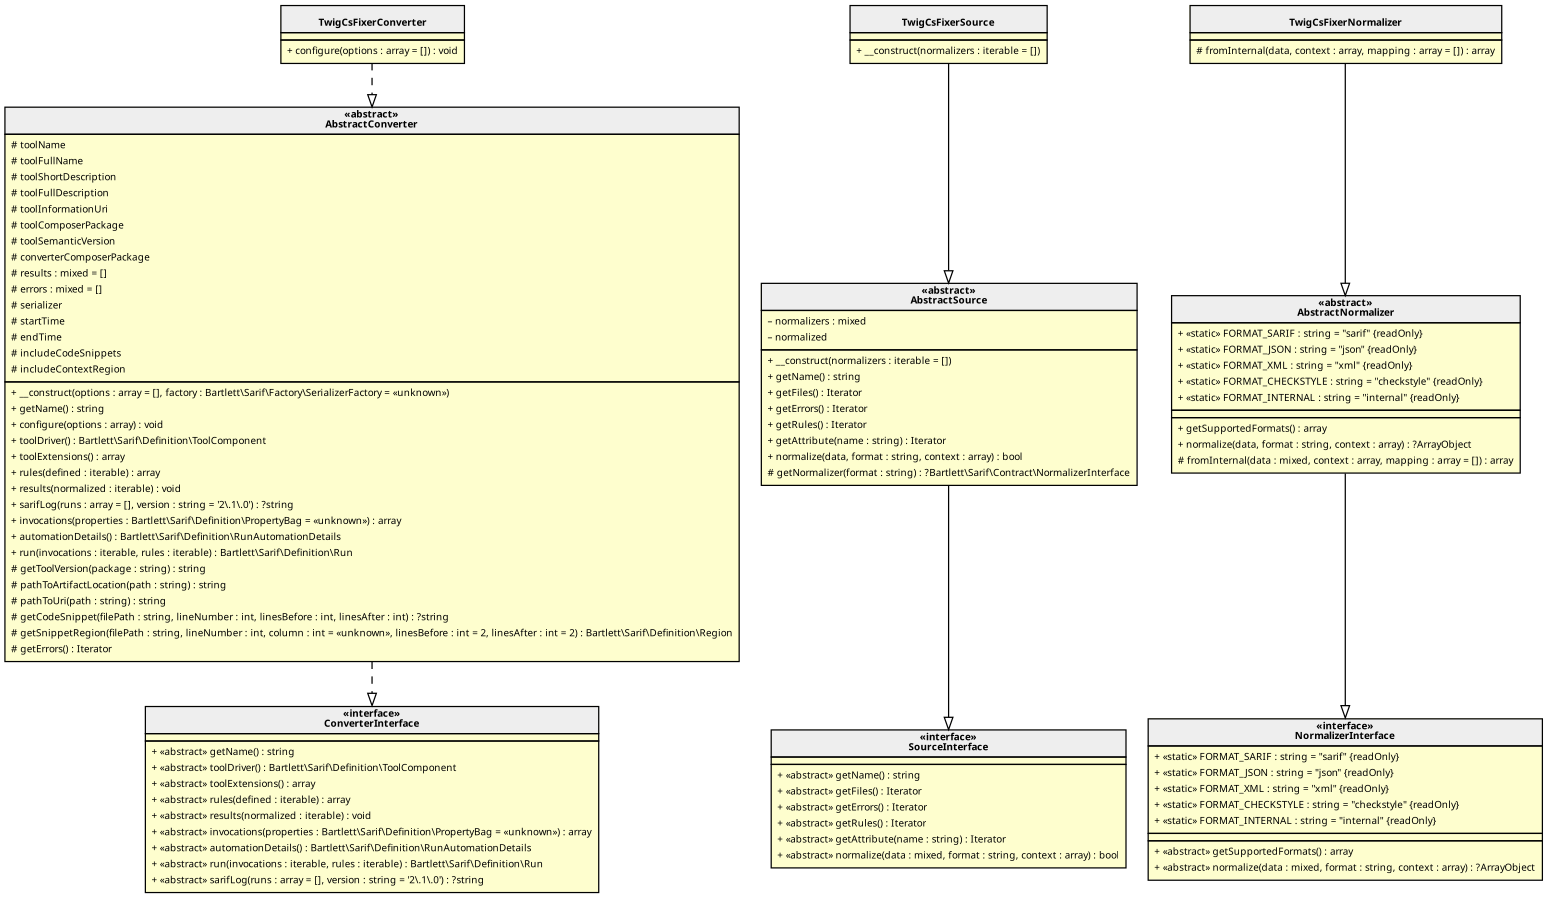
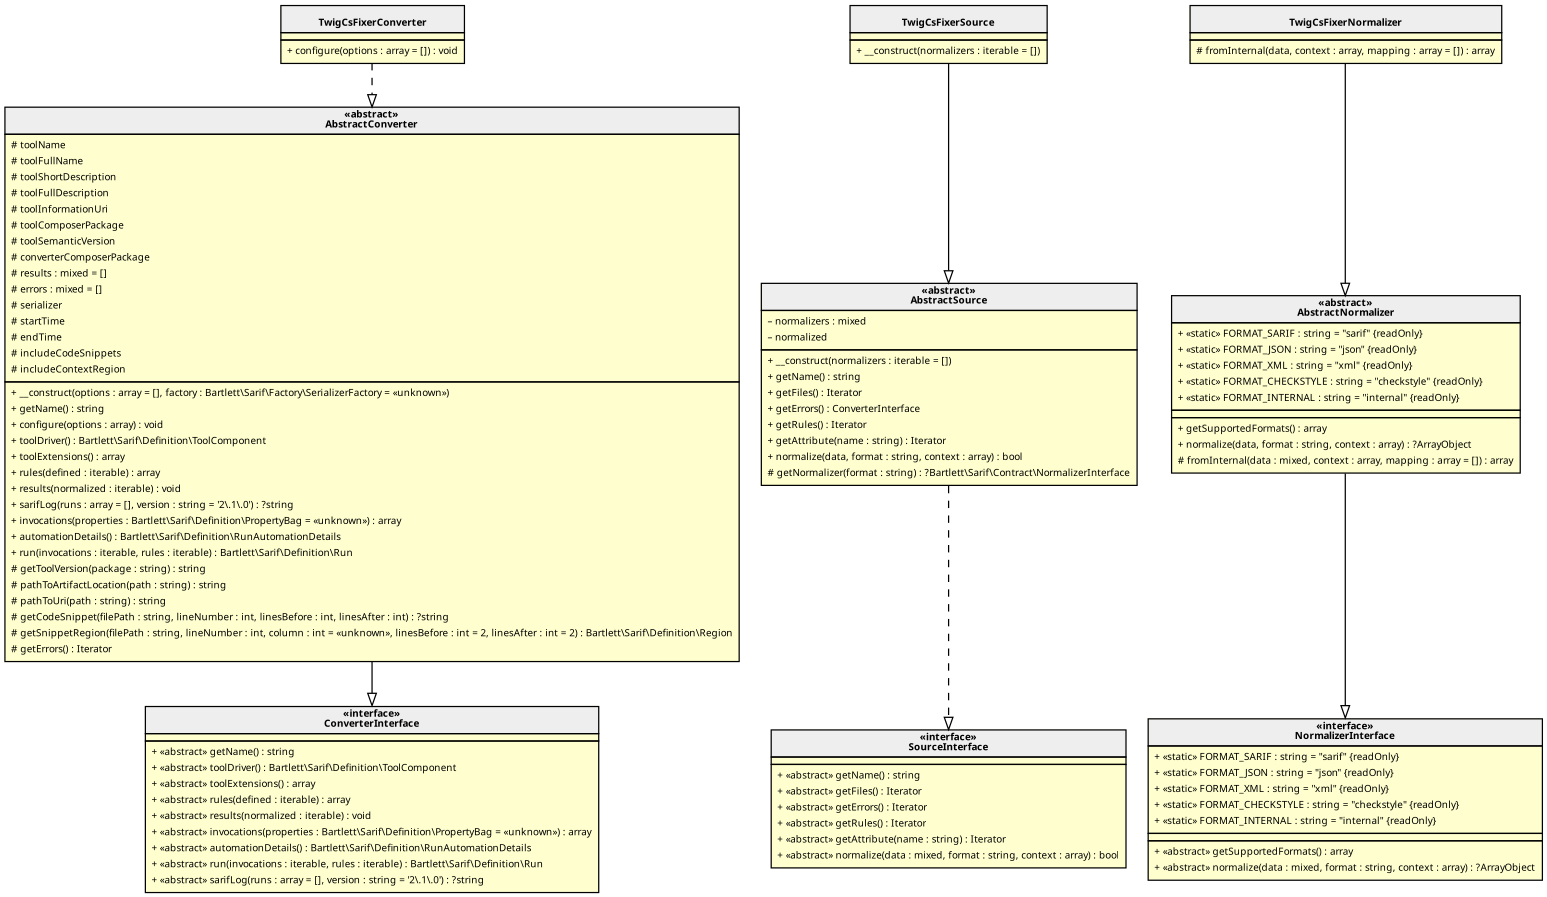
node "AbstractSource": text "+ getErrors() : Iterator" -> "+ getErrors() : ConverterInterface"
edge "AbstractSource" -> "SourceInterface": style filled -> dashed
edge "AbstractConverter" -> "ConverterInterface": style dashed -> filled
